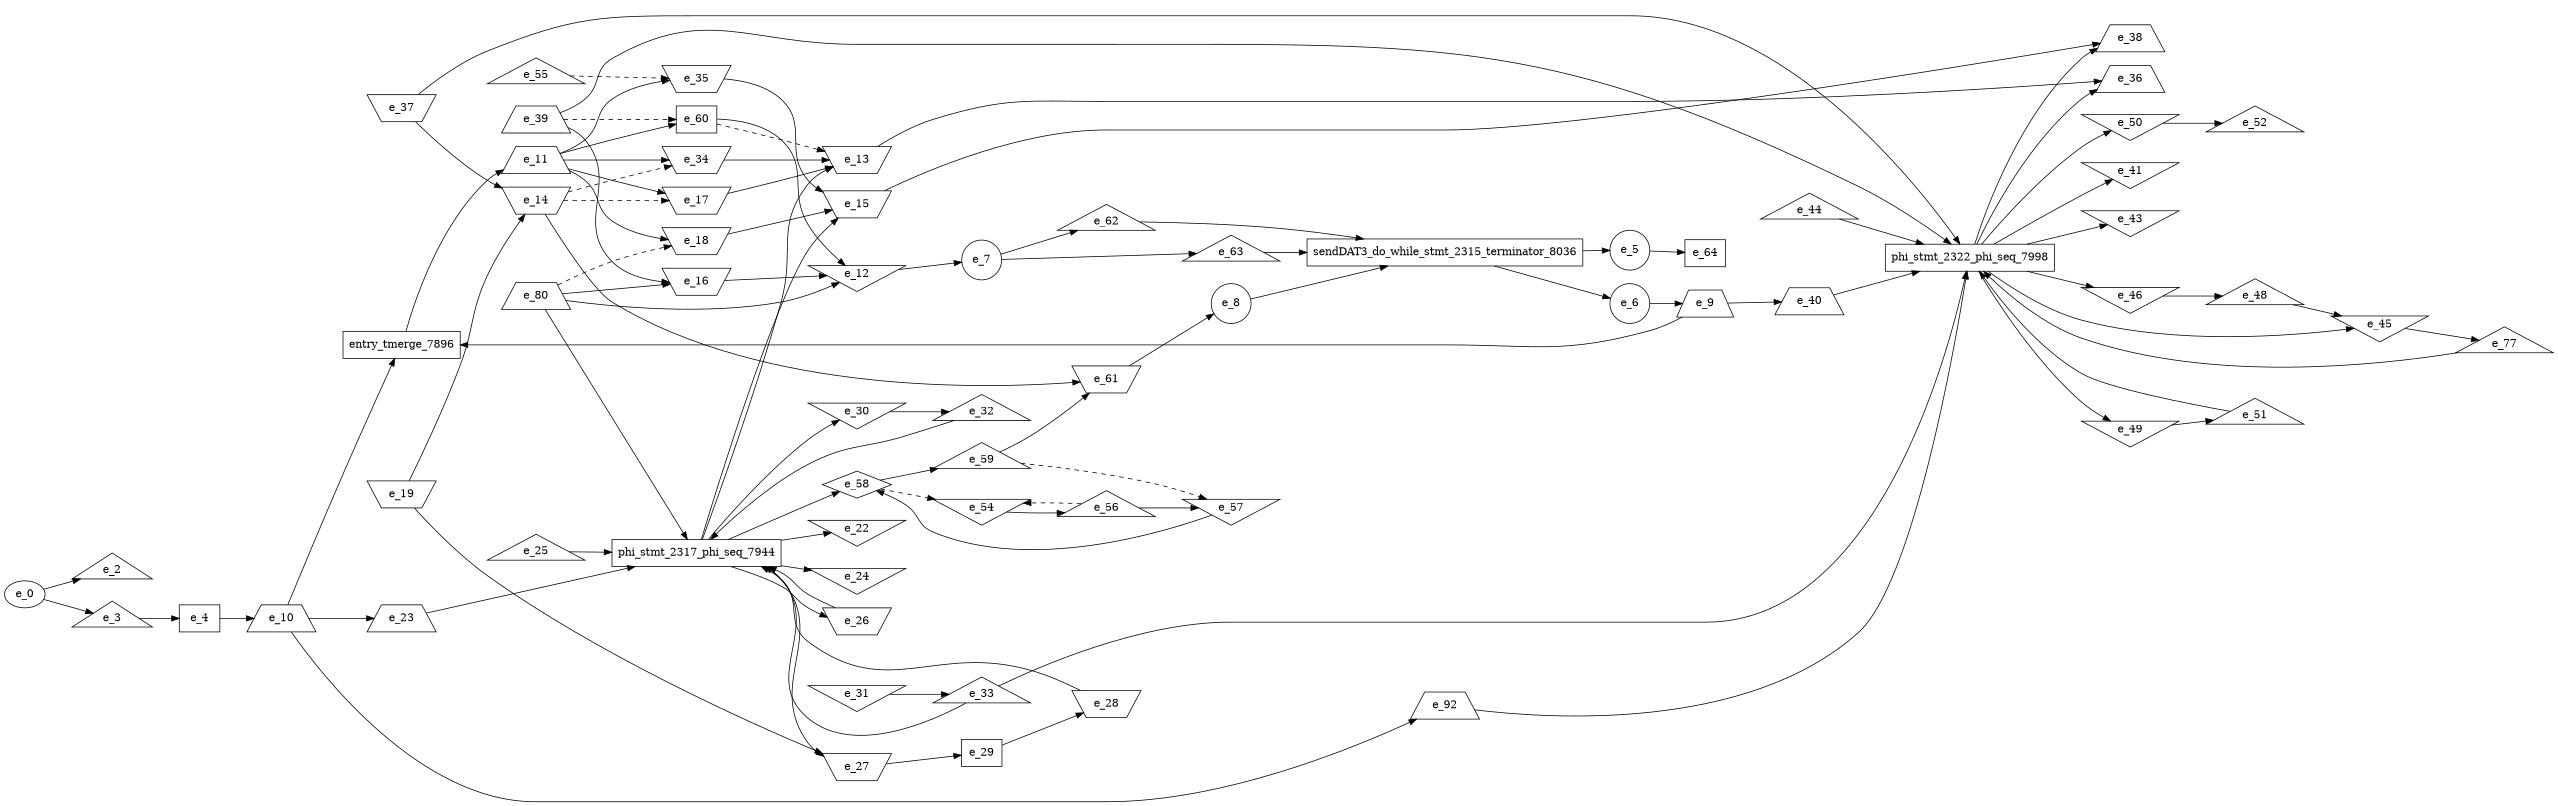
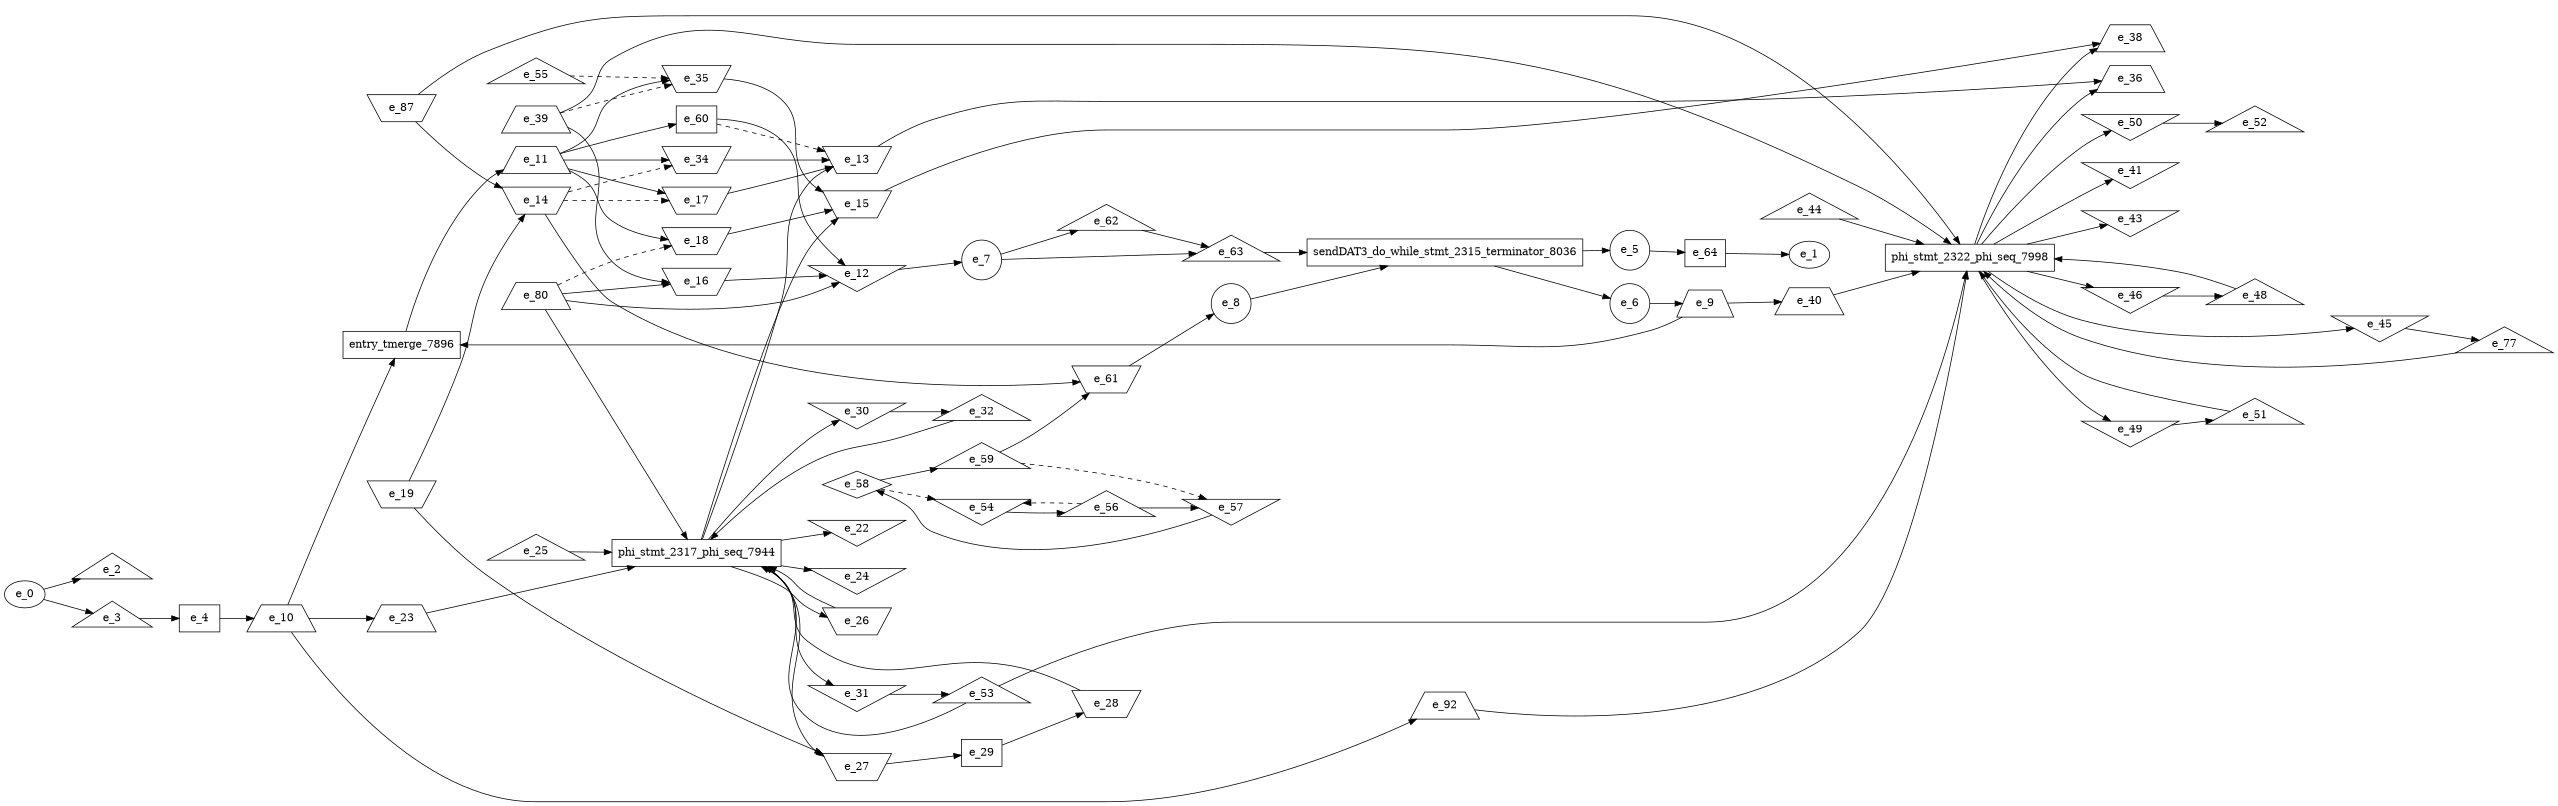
node "e_37": label "e_37" -> "e_87"
edge "e_39" -> "e_60": now "e_39" -> "e_35"
edge "e_62" -> "sendDAT3_do_while_stmt_2315_terminator_8036": now "e_62" -> "e_63"
node "e_1": added
edge "e_48" -> "e_45": now "e_48" -> "phi_stmt_2322_phi_seq_7998"
edge "phi_stmt_2317_phi_seq_7944" -> "e_58": now "phi_stmt_2317_phi_seq_7944" -> "e_31"
node "e_33": label "e_33" -> "e_53"
